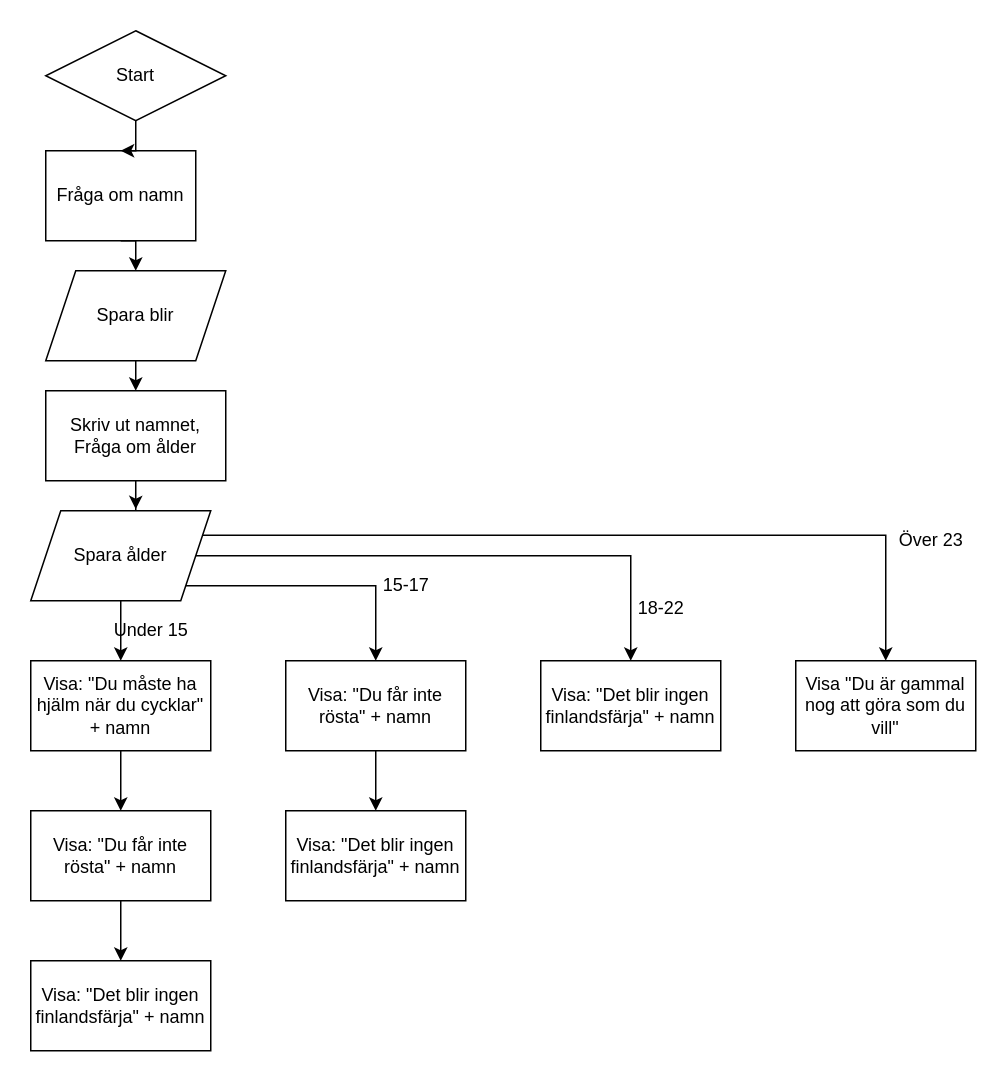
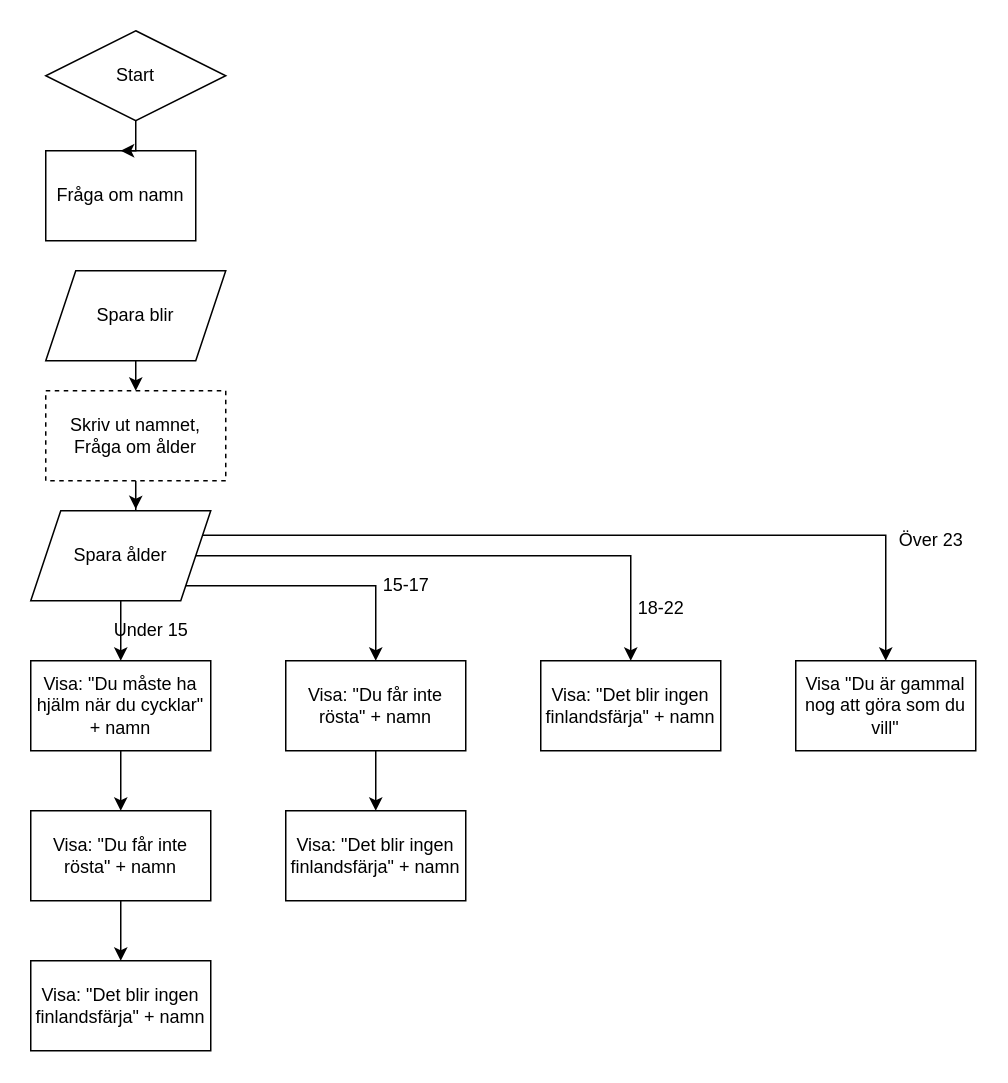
edge "Fråga om namn" -> "Spara blir": removed
node "Skriv ut namnet, Fråga om ålder": style solid -> dashed
